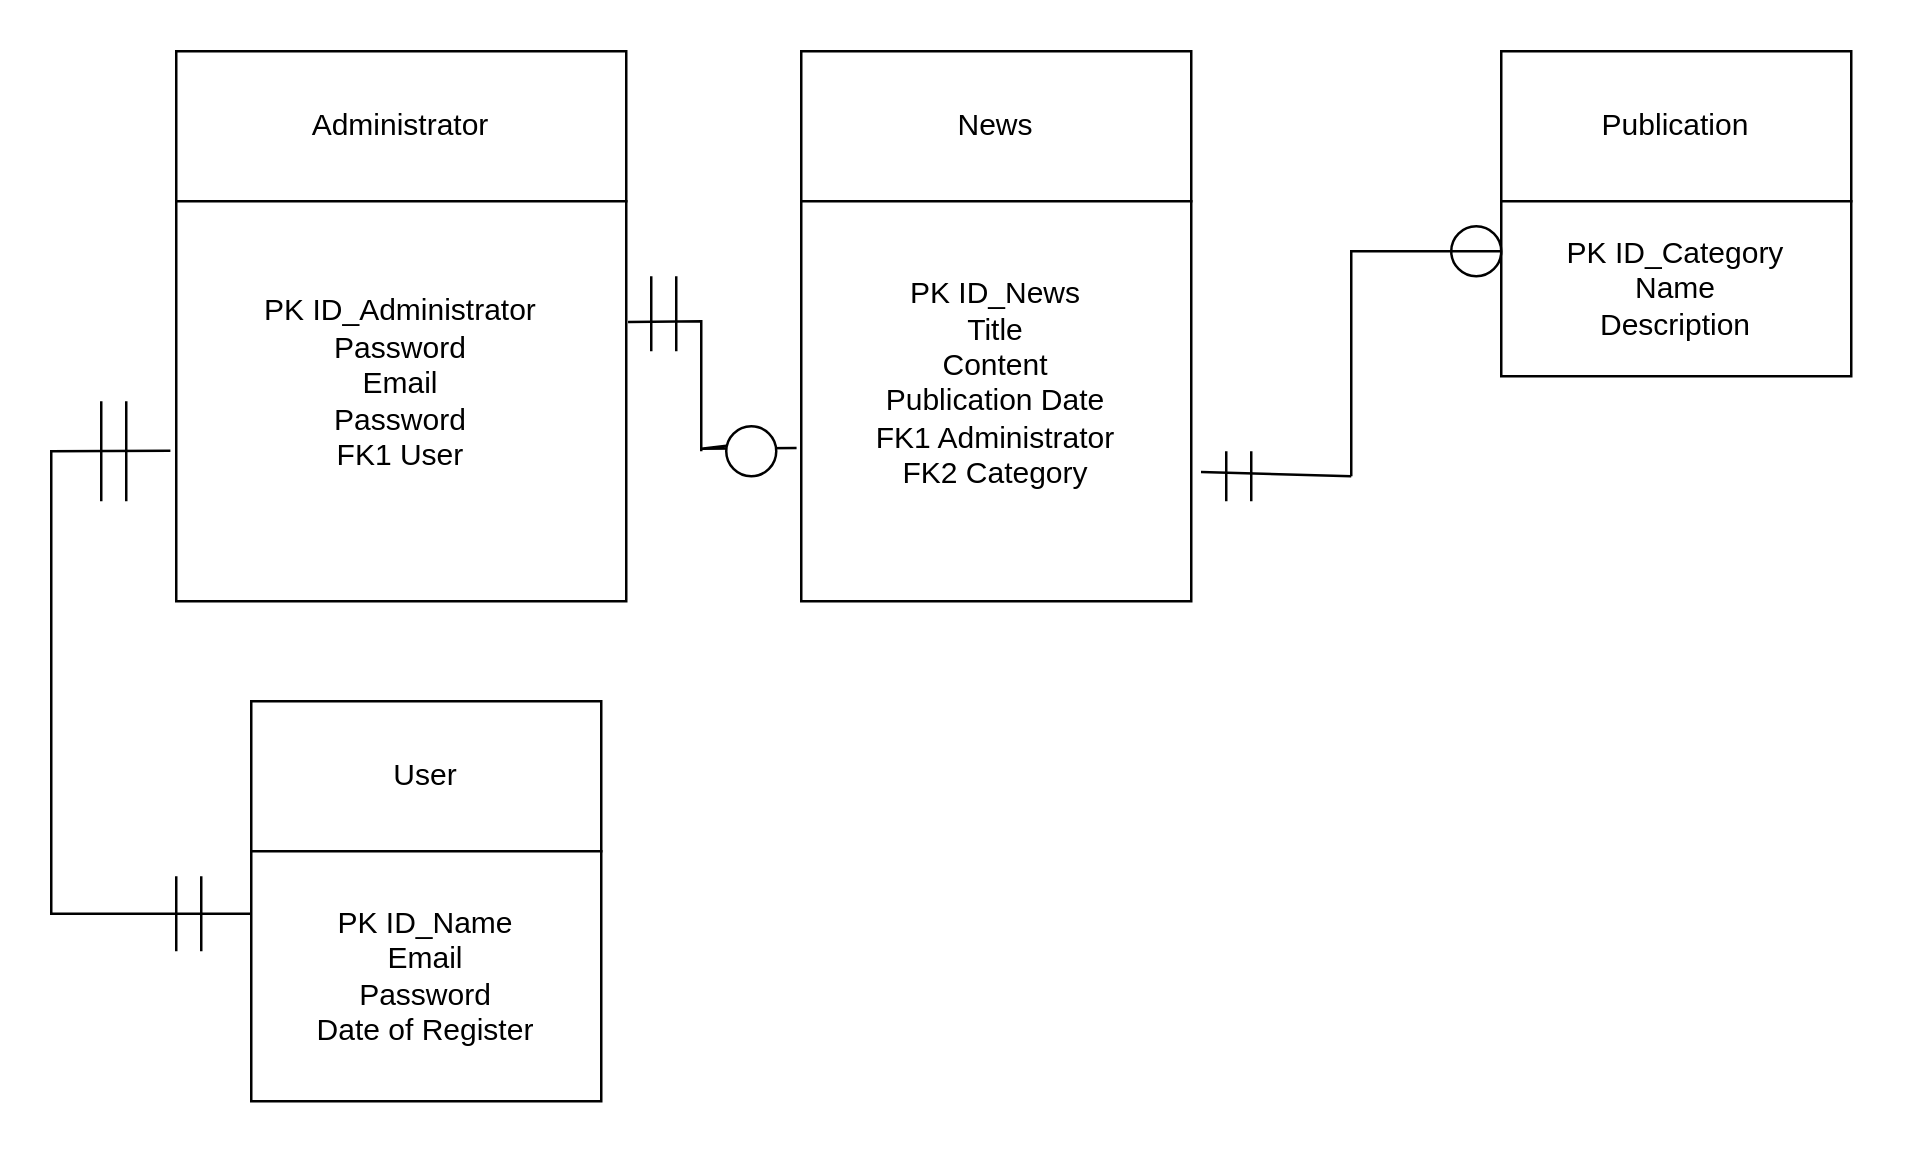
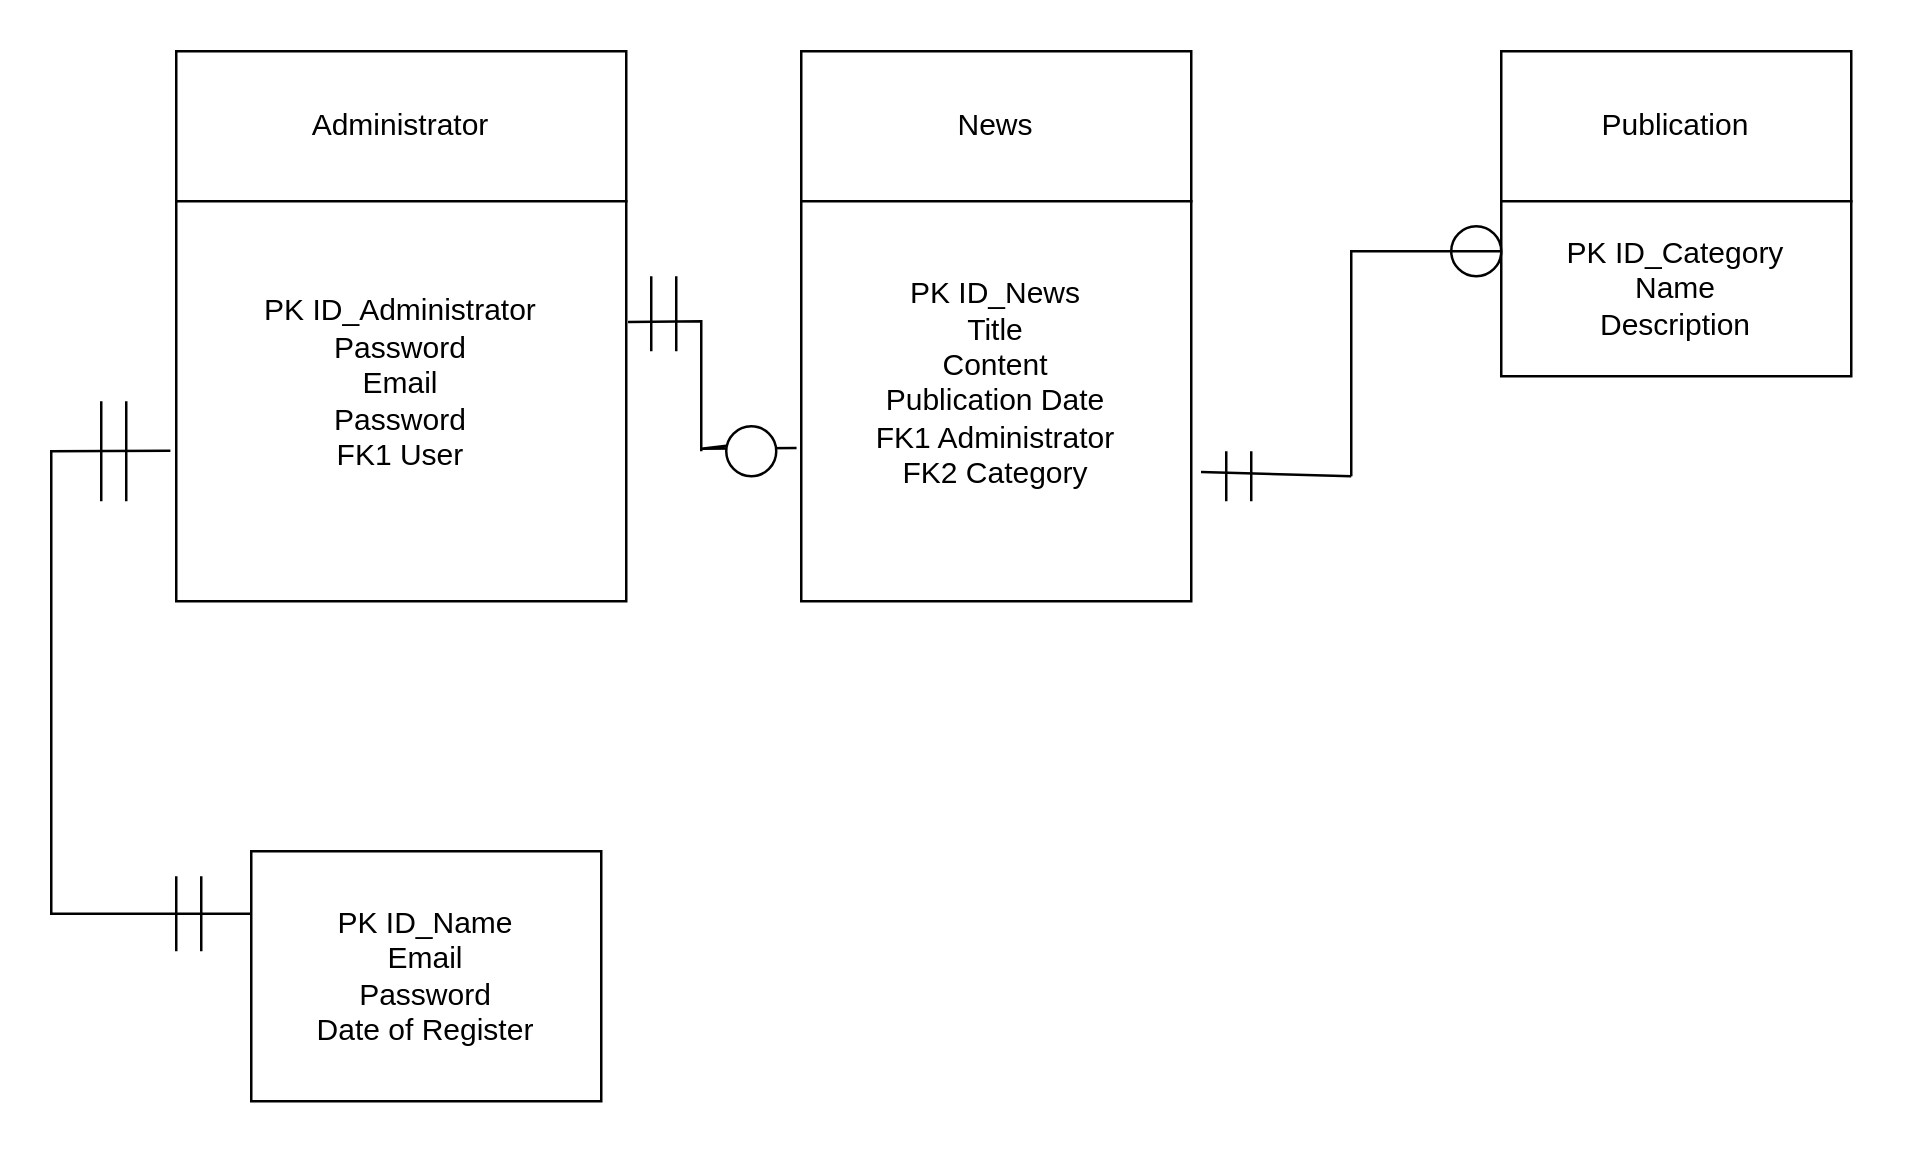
node "User": removed
